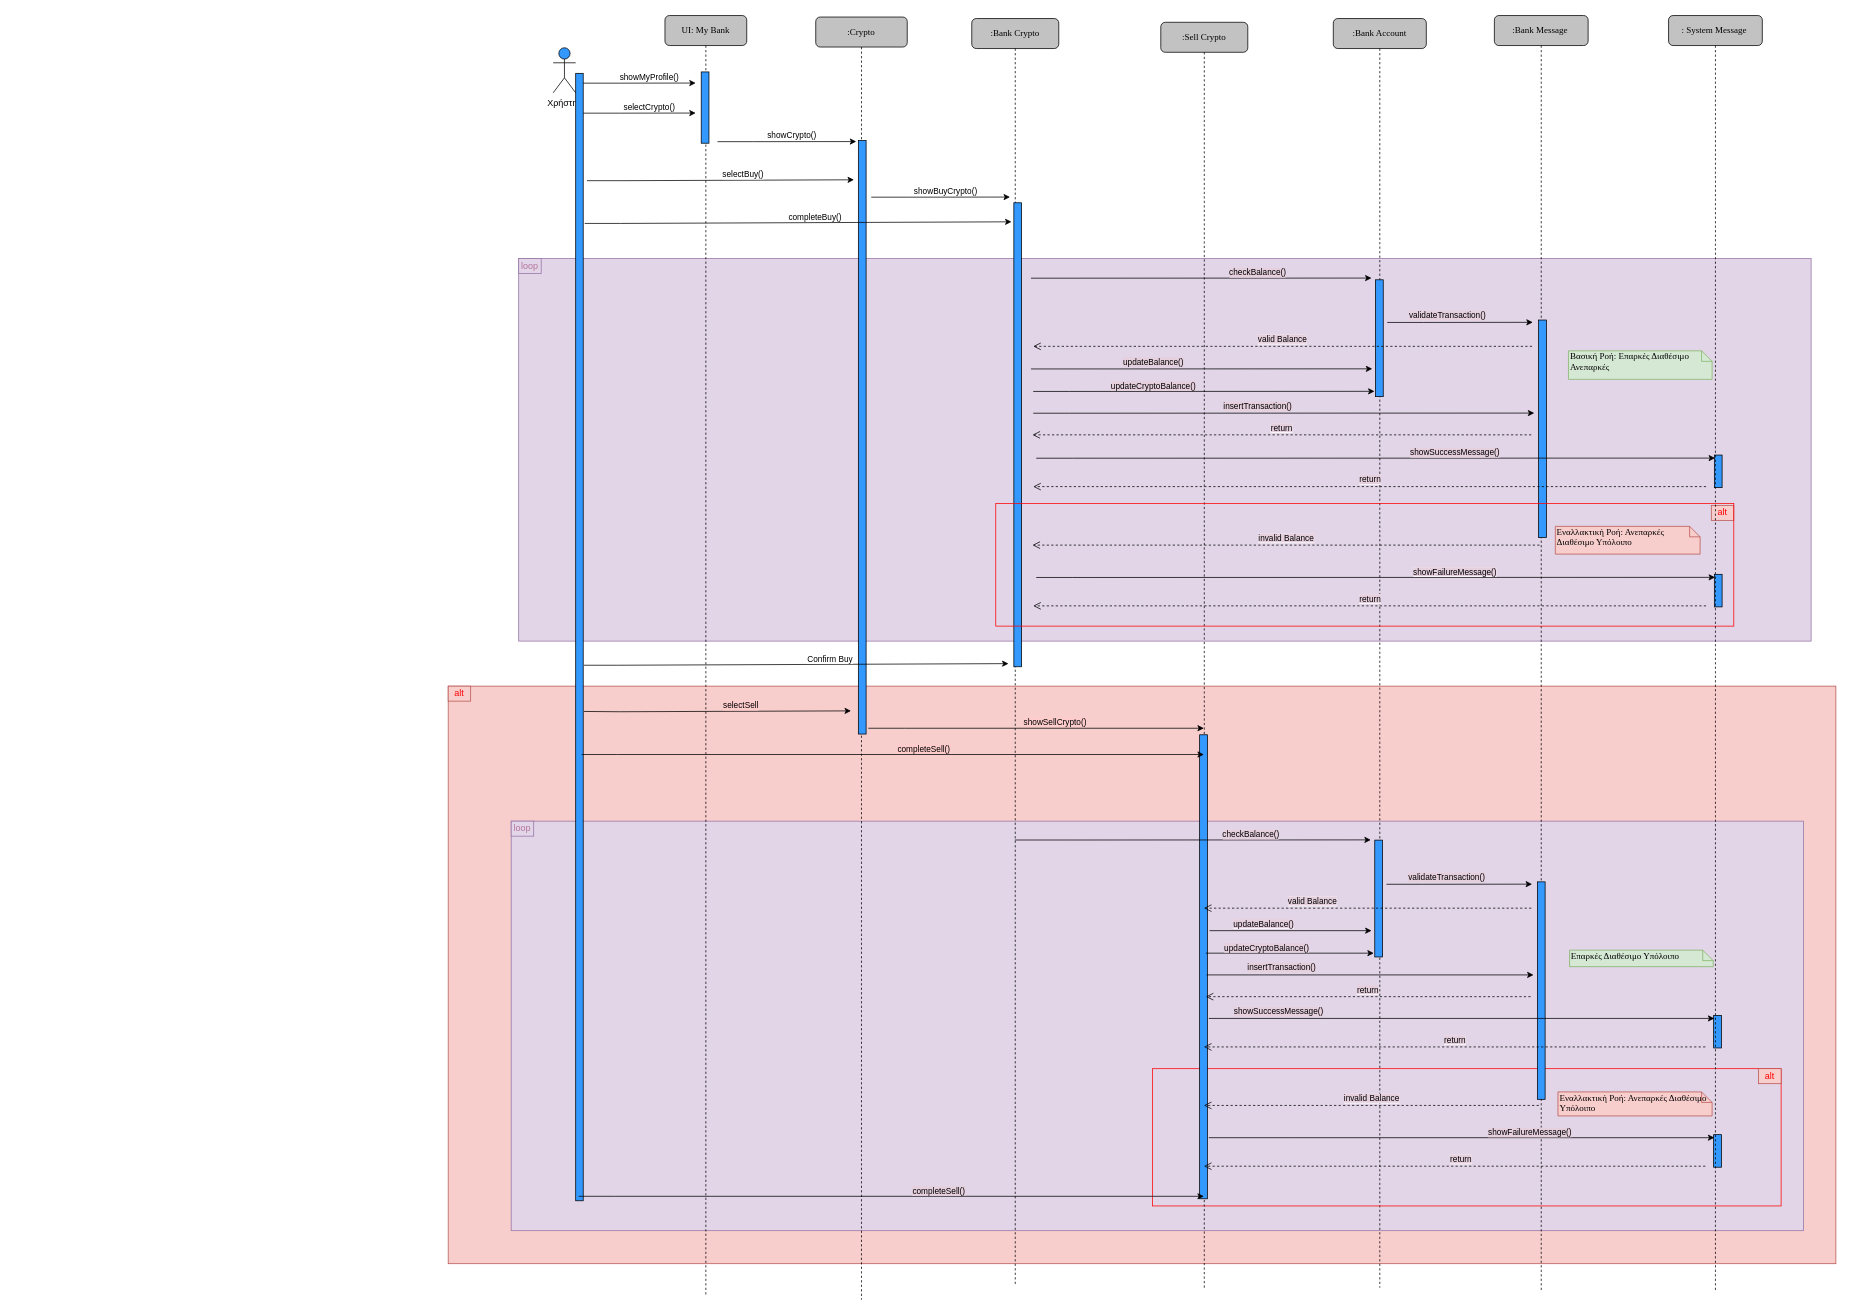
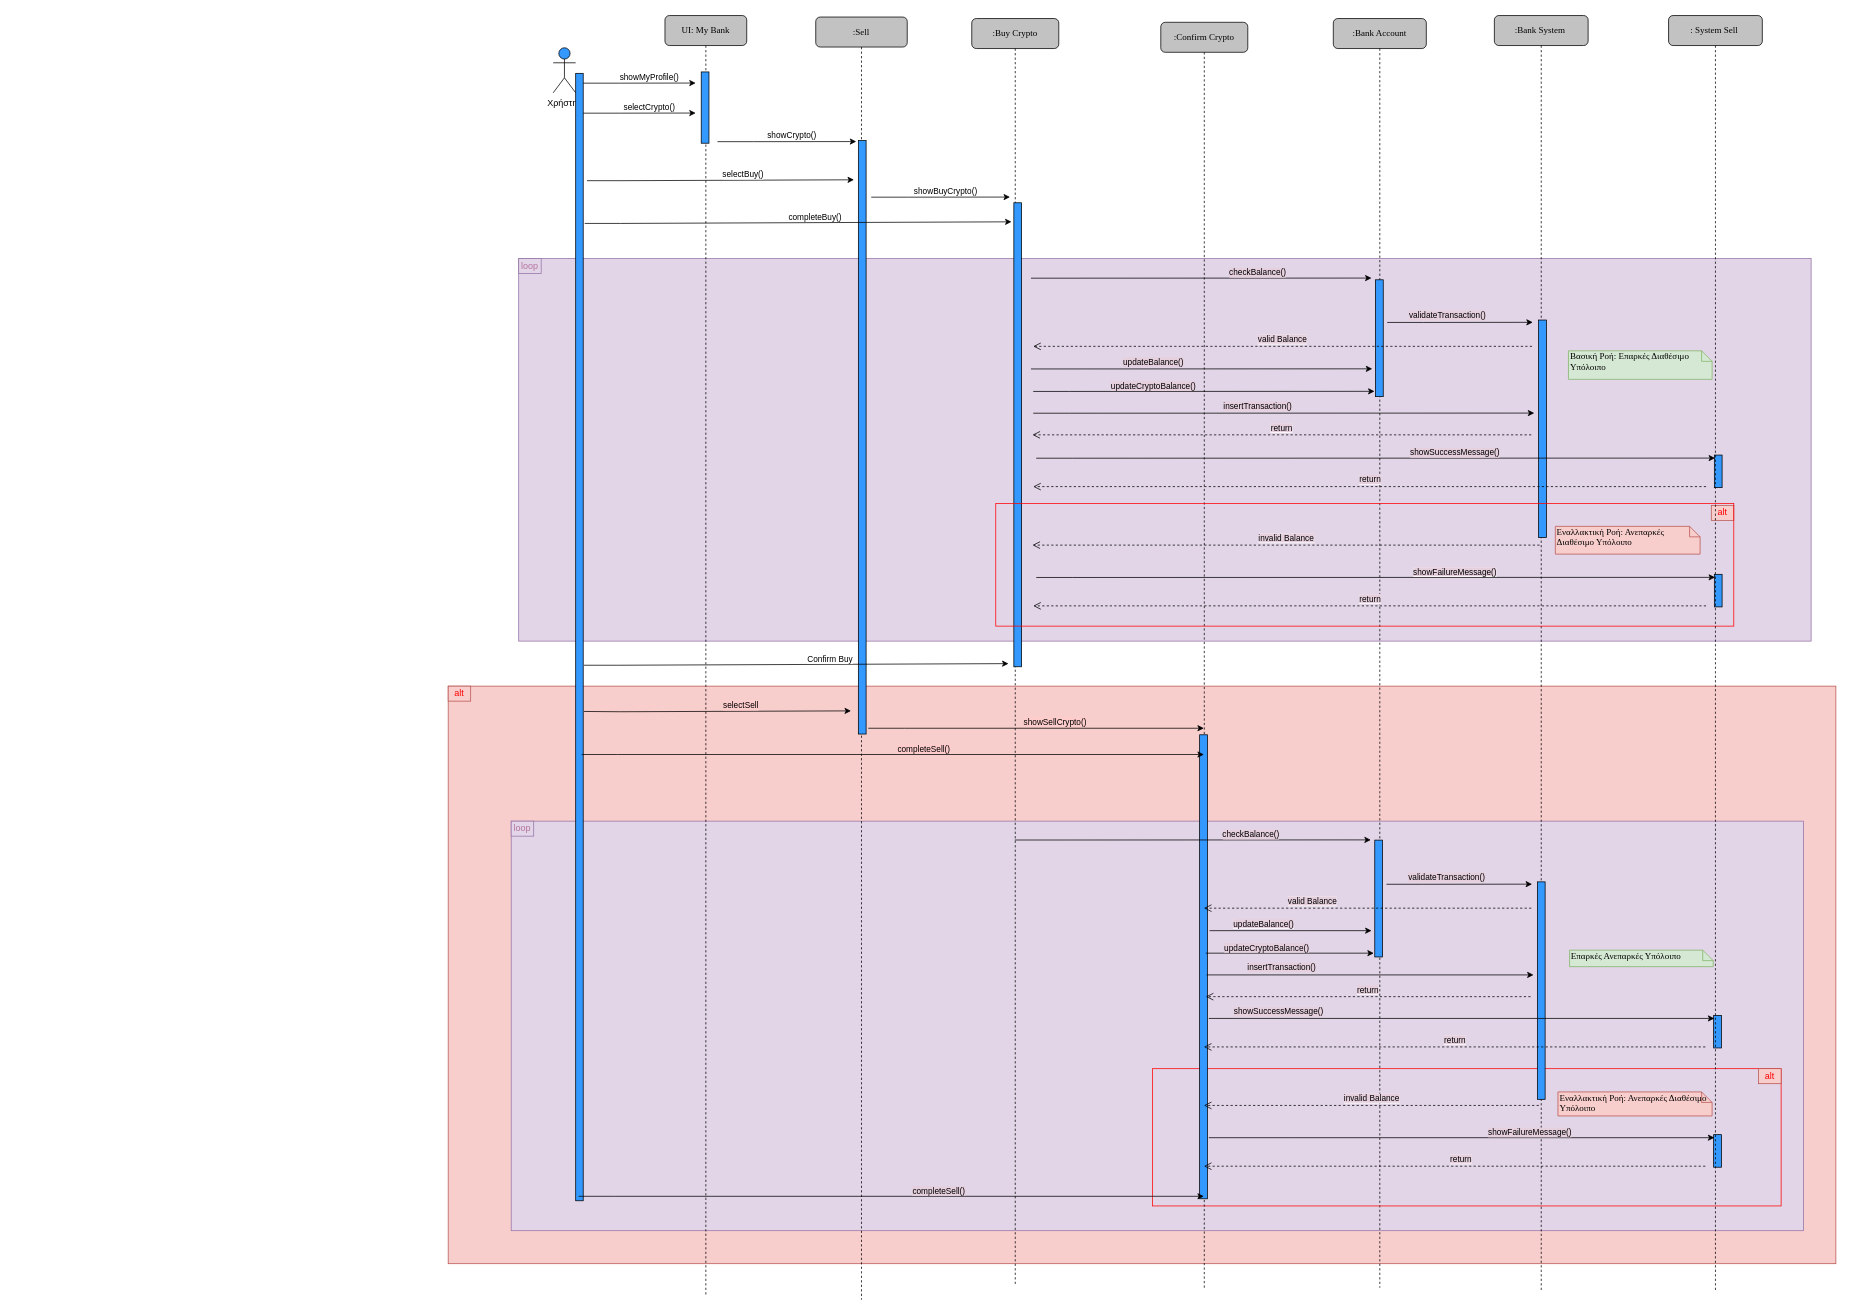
node ":Bank Message": label ":Bank Message" -> ":Bank System"
node ": System Message": label ": System Message" -> ": System Sell"
node ":Crypto": label ":Crypto" -> ":Sell"
node ":Bank Crypto": label ":Bank Crypto" -> ":Buy Crypto"
node ":Sell Crypto": label ":Sell Crypto" -> ":Confirm Crypto"
node "Βασική Ροή: Επαρκές Διαθέσιμο Ανεπαρκές": label "Βασική Ροή: Επαρκές Διαθέσιμο Ανεπαρκές" -> "Βασική Ροή: Επαρκές Διαθέσιμο Υπόλοιπο"
node "Επαρκές Διαθέσιμο Υπόλοιπο": label "Επαρκές Διαθέσιμο Υπόλοιπο" -> "Επαρκές Ανεπαρκές Υπόλοιπο"
